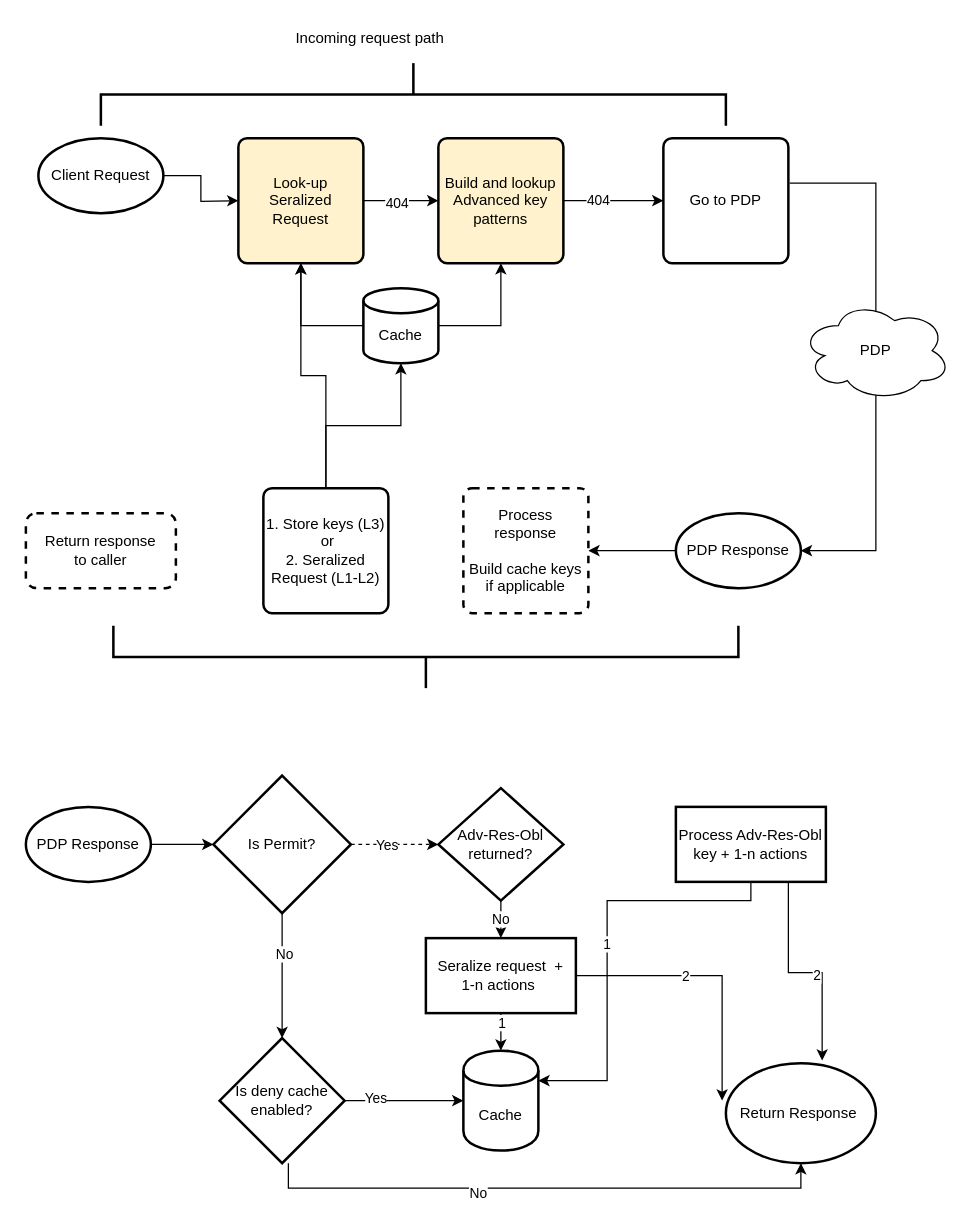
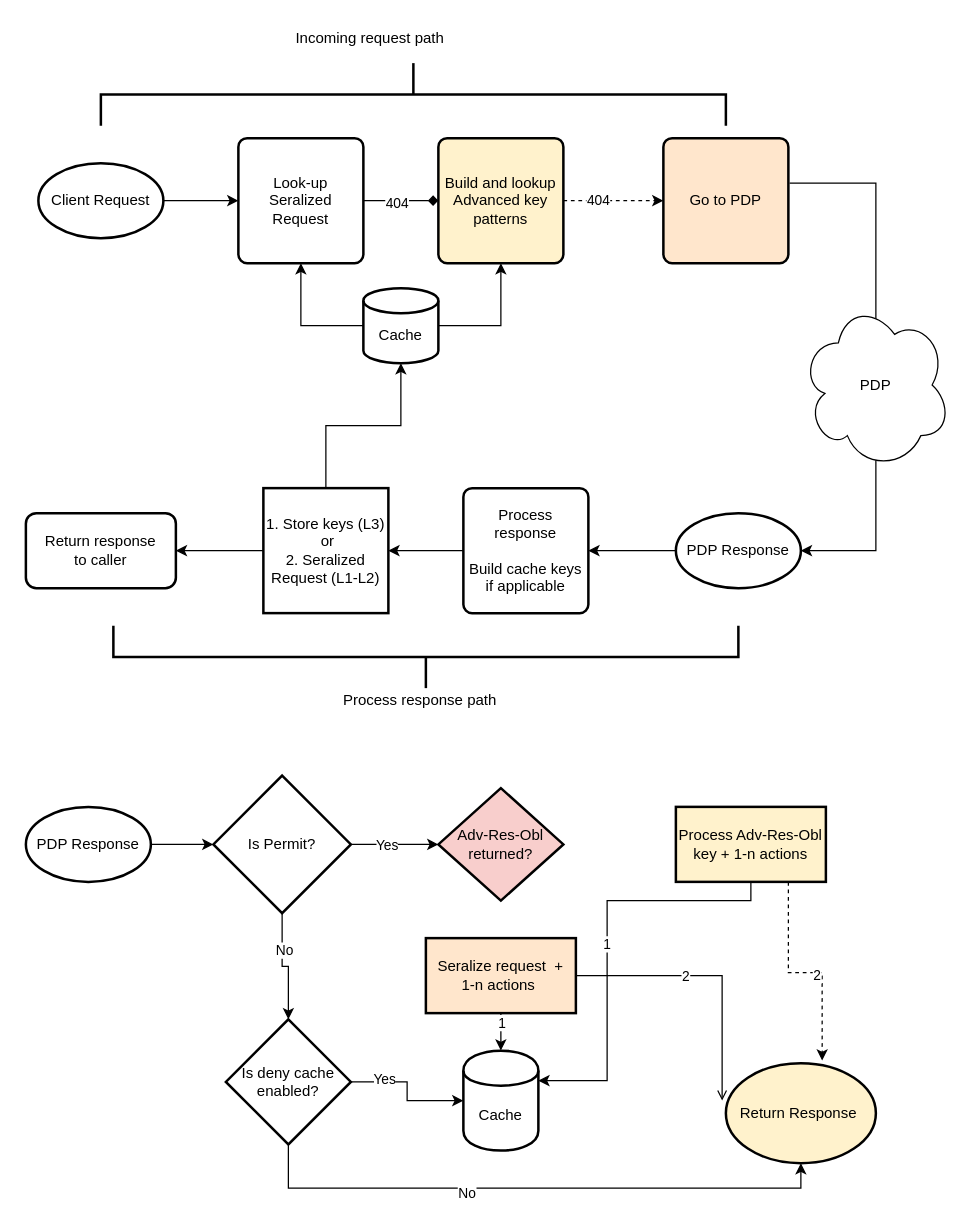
node "Client Request": moved (101, 176) -> (101, 201)
node "Look-up Seralized Request": fillcolor #fff2cc -> #ffffff
edge "Look-up Seralized Request" -> "Build and lookup Advanced key patterns": arrowhead classic -> diamond
edge "Build and lookup Advanced key patterns" -> "Go to PDP": style solid -> dashed
node "Go to PDP": fillcolor #ffffff -> #ffe6cc
node "PDP": size 150x100 -> 150x169
edge "1. Store keys (L3) or 2. Seralized Request (L1-L2)" -> "Look-up Seralized Request": now "1. Store keys (L3) or 2. Seralized Request (L1-L2)" -> "Return response to caller"
node "Return response to caller": style dashed -> solid
node "1. Store keys (L3) or 2. Seralized Request (L1-L2)": shape rounded rectangle -> rectangle
edge "Process response Build cache keys if applicable" -> "1. Store keys (L3) or 2. Seralized Request (L1-L2)": added
node "Process response Build cache keys if applicable": style dashed -> solid
node "Process response path": added
edge "Is Permit?" -> "Adv-Res-Obl returned?": style dashed -> solid
node "Adv-Res-Obl returned?": fillcolor #ffffff -> #f8cecc
node "Process Adv-Res-Obl key + 1-n actions": fillcolor #ffffff -> #fff2cc
edge "Adv-Res-Obl returned?" -> "Seralize request + 1-n actions": removed, label "No"
edge "Process Adv-Res-Obl key + 1-n actions" -> "Return Response": style solid -> dashed
node "Seralize request + 1-n actions": fillcolor #ffffff -> #ffe6cc
edge "Seralize request + 1-n actions" -> "Return Response": arrowhead classic -> open
node "Is deny cache enabled?": moved (282, 1101) -> (288, 1082)
node "Return Response": fillcolor #ffffff -> #fff2cc
